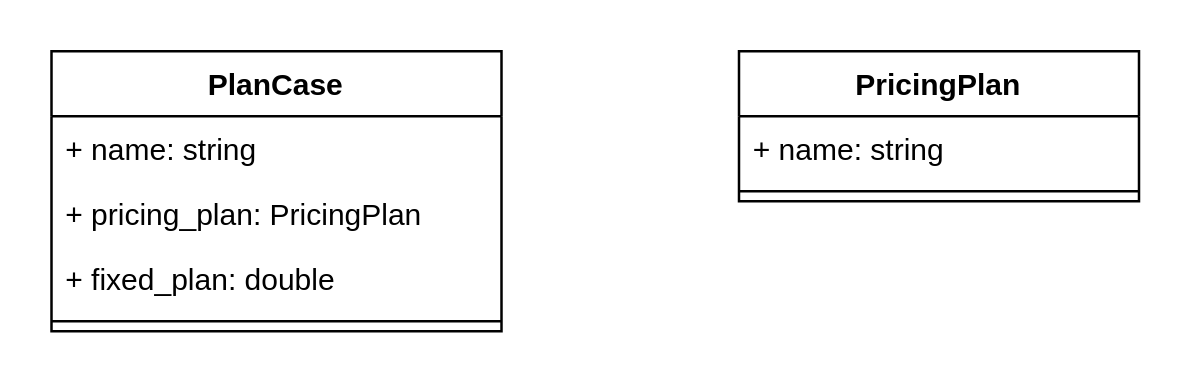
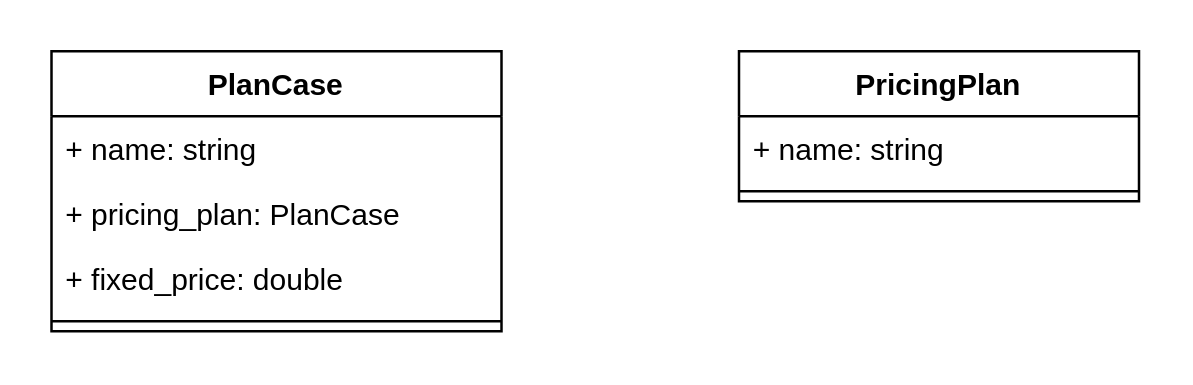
node "+ pricing_plan: PricingPlan": label "+ pricing_plan: PricingPlan" -> "+ pricing_plan: PlanCase"
node "+ fixed_plan: double": label "+ fixed_plan: double" -> "+ fixed_price: double"
